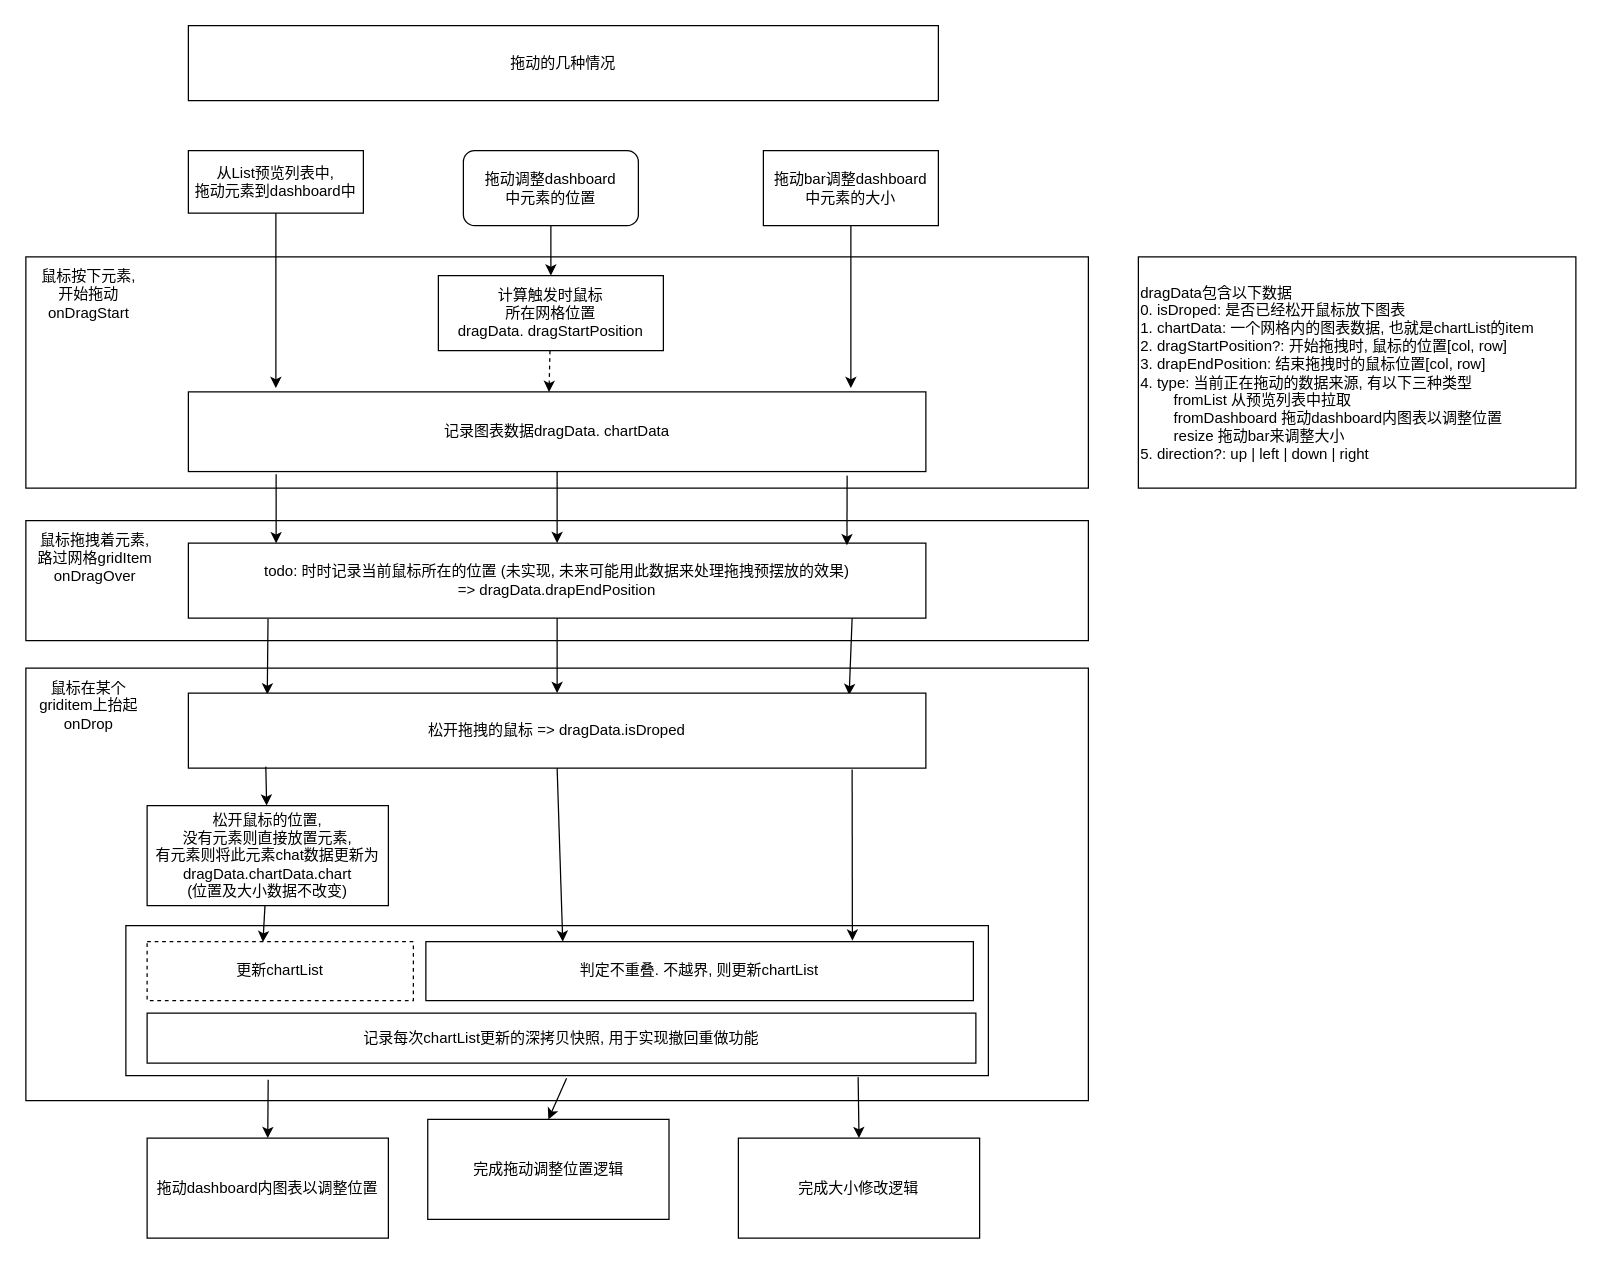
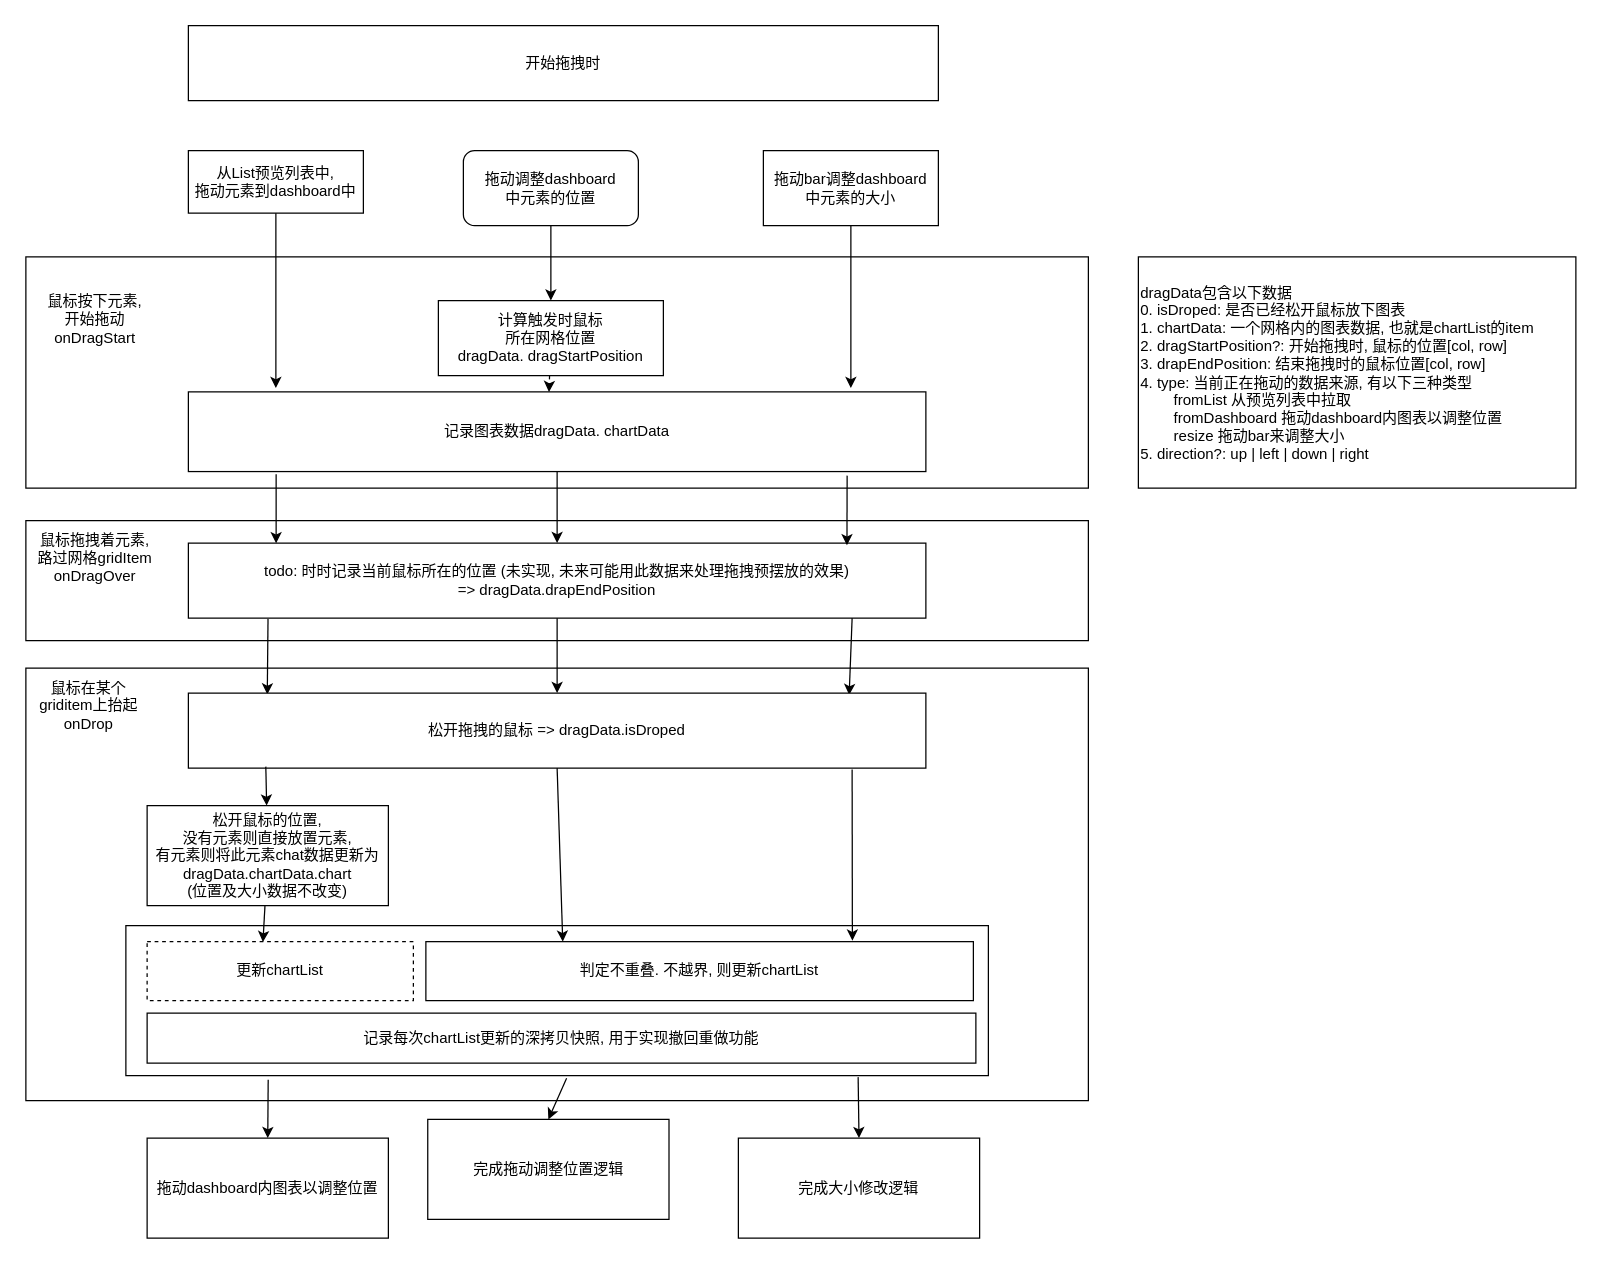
node "拖动的几种情况": label "拖动的几种情况" -> "开始拖拽时"
node "鼠标按下元素, 开始拖动 onDragStart": moved (88, 294) -> (94, 319)
node "计算触发时鼠标 所在网格位置 dragData. dragStartPosition": moved (551, 313) -> (551, 338)
